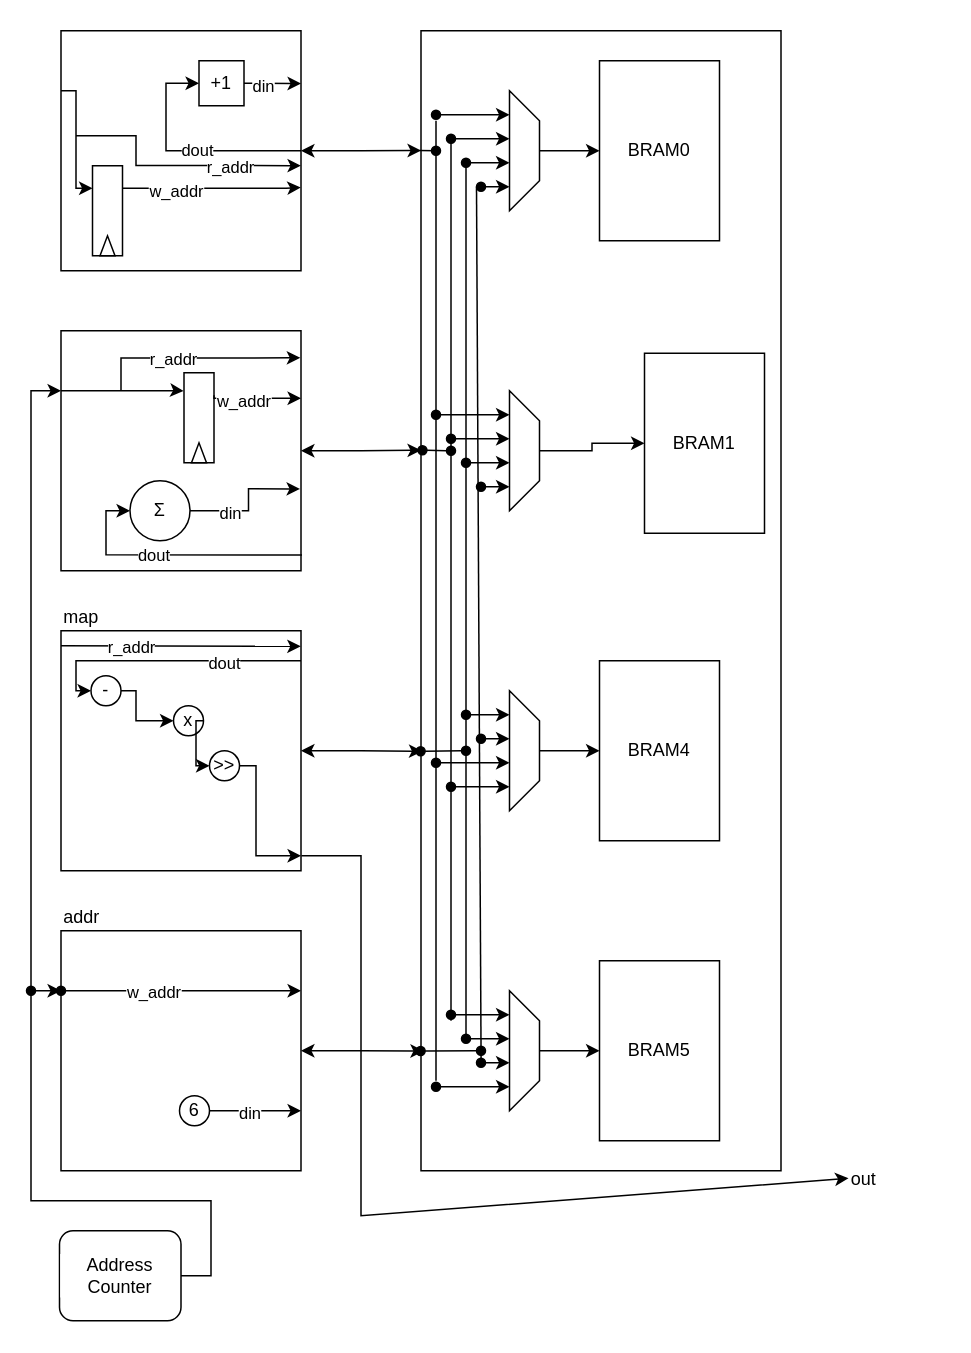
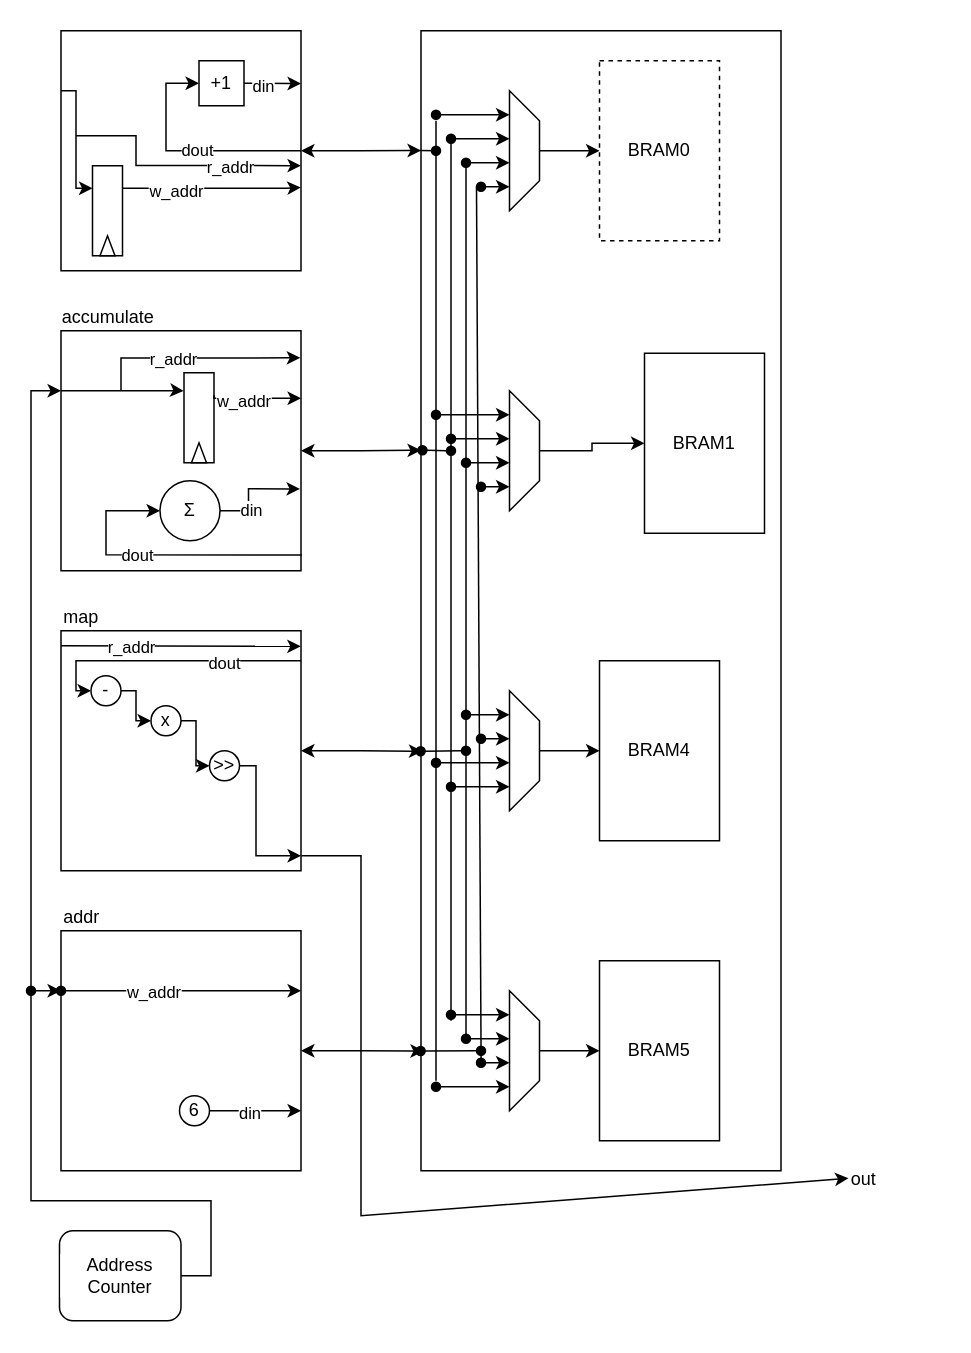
node "BRAM0": style solid -> dashed
node "accumulate": added
node "Σ": moved (160, 511) -> (190, 511)
node "x": moved (188, 721) -> (166, 721)
